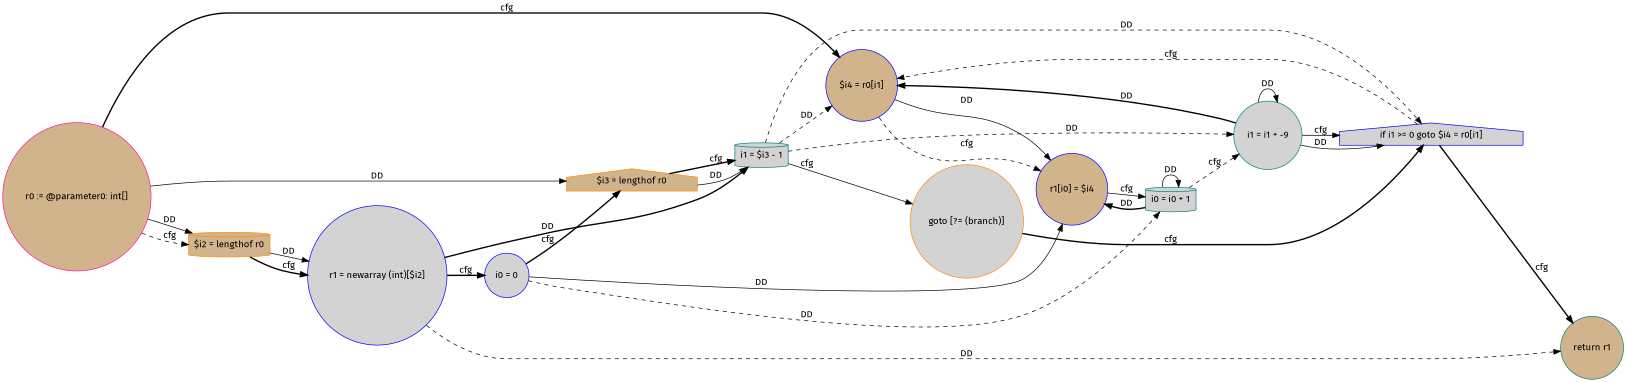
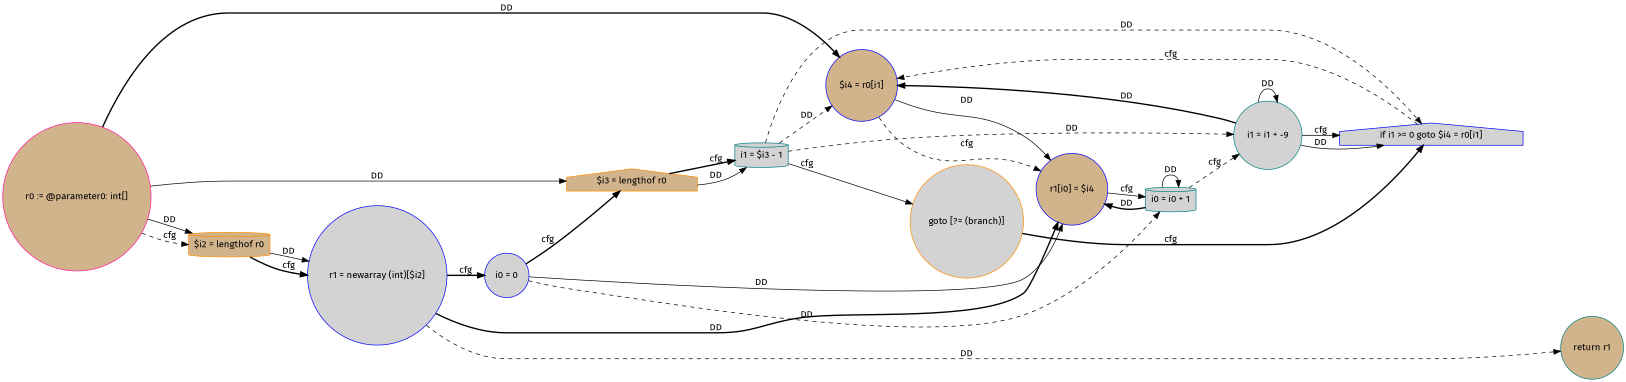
edge "r0 := @parameter0: int[]" -> "$i4 = r0[i1]": label "cfg" -> "DD"
edge "r1 = newarray (int)[$i2]" -> "i1 = $i3 - 1": now "r1 = newarray (int)[$i2]" -> "r1[i0] = $i4"
edge "if i1 >= 0 goto $i4 = r0[i1]" -> "return r1": removed, label "cfg"
